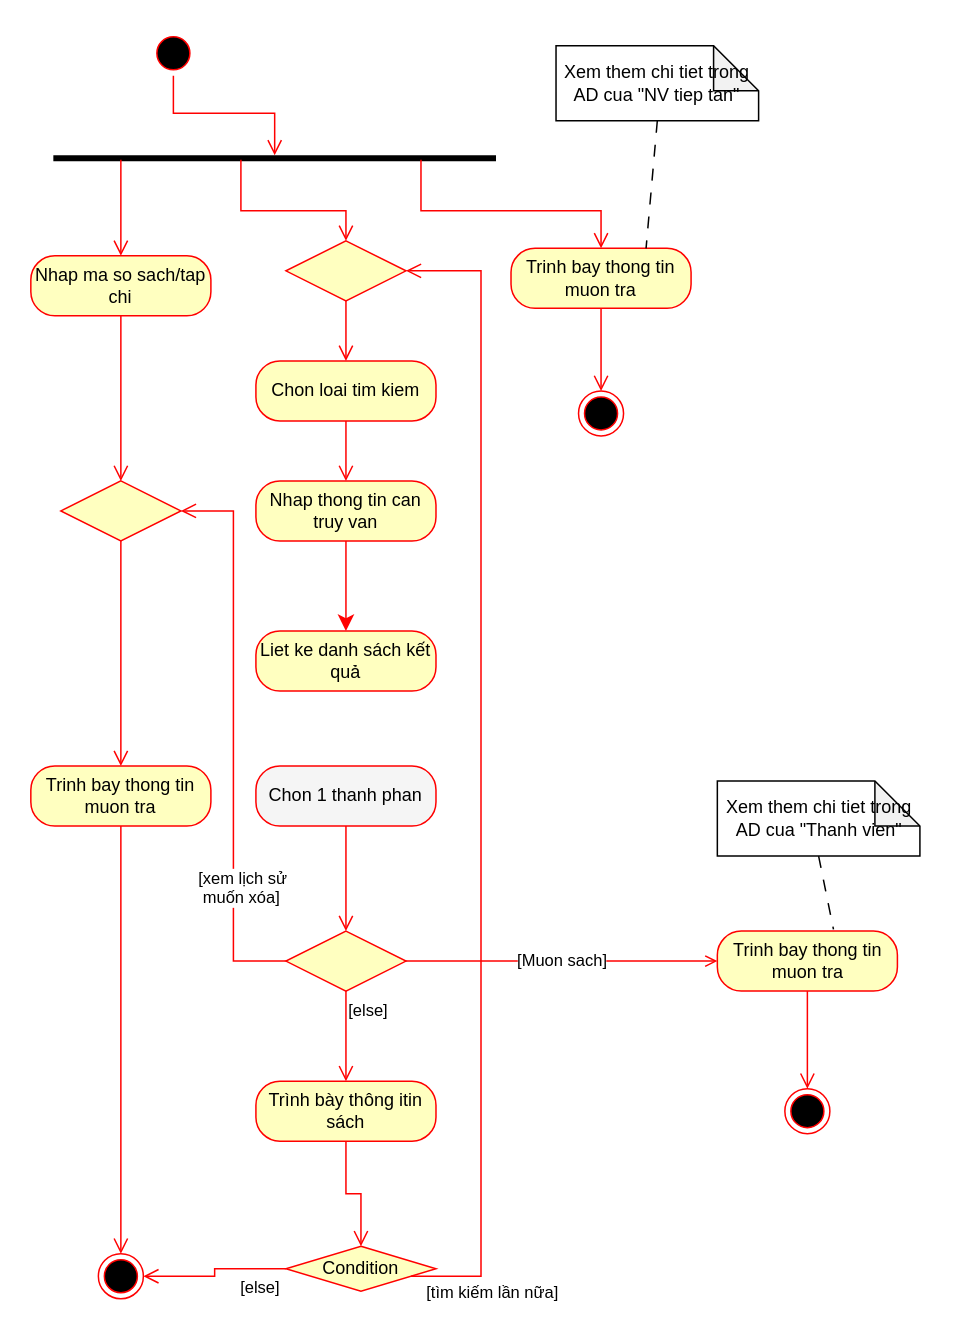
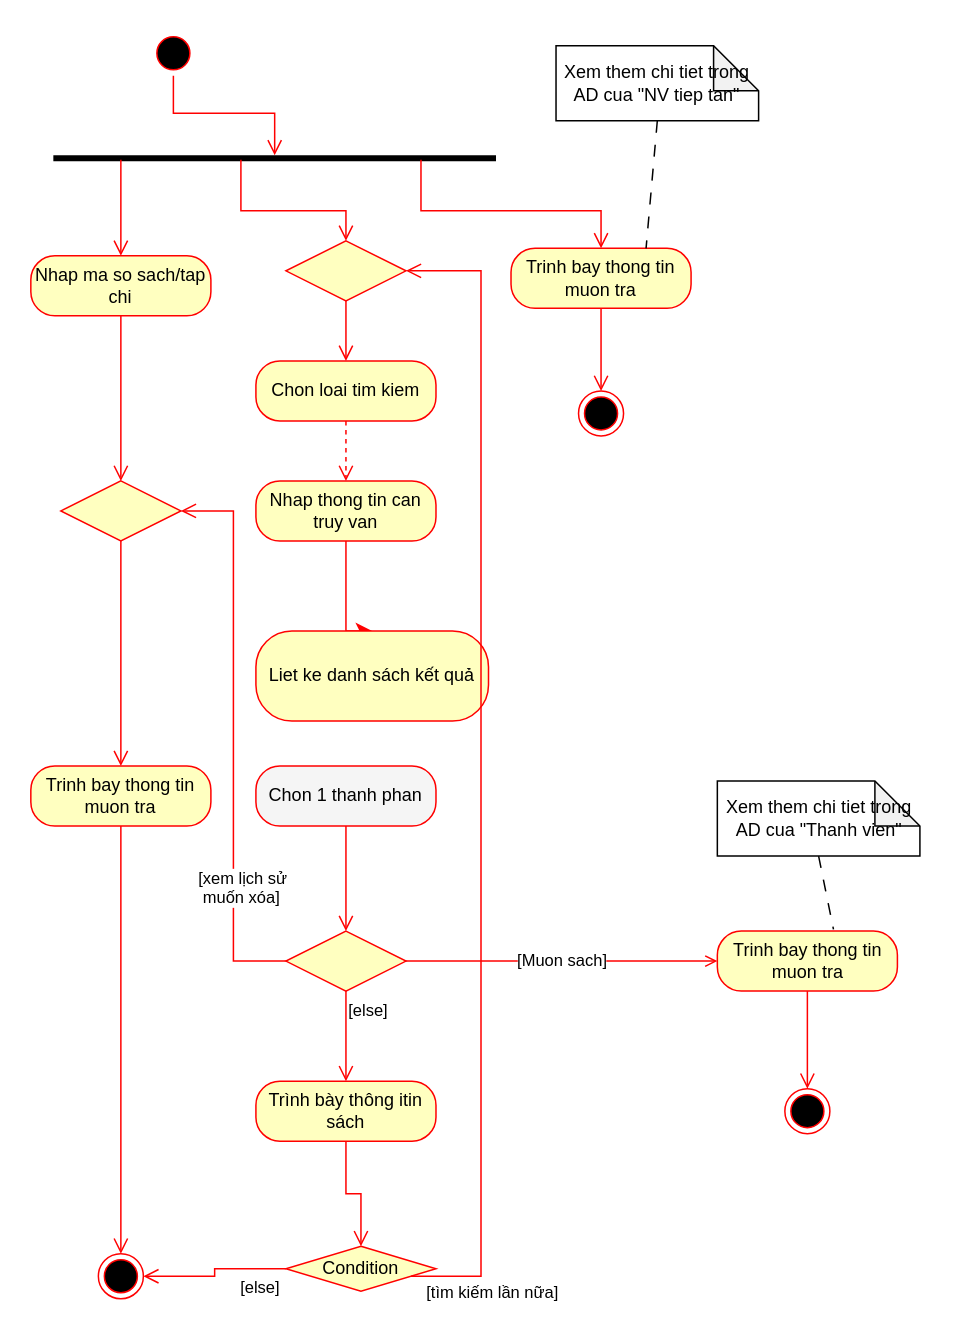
edge "Chon loai tim kiem" -> "Nhap thong tin can truy van": style solid -> dashed
node "Liet ke danh sách kết quả": size 180x60 -> 233x90
